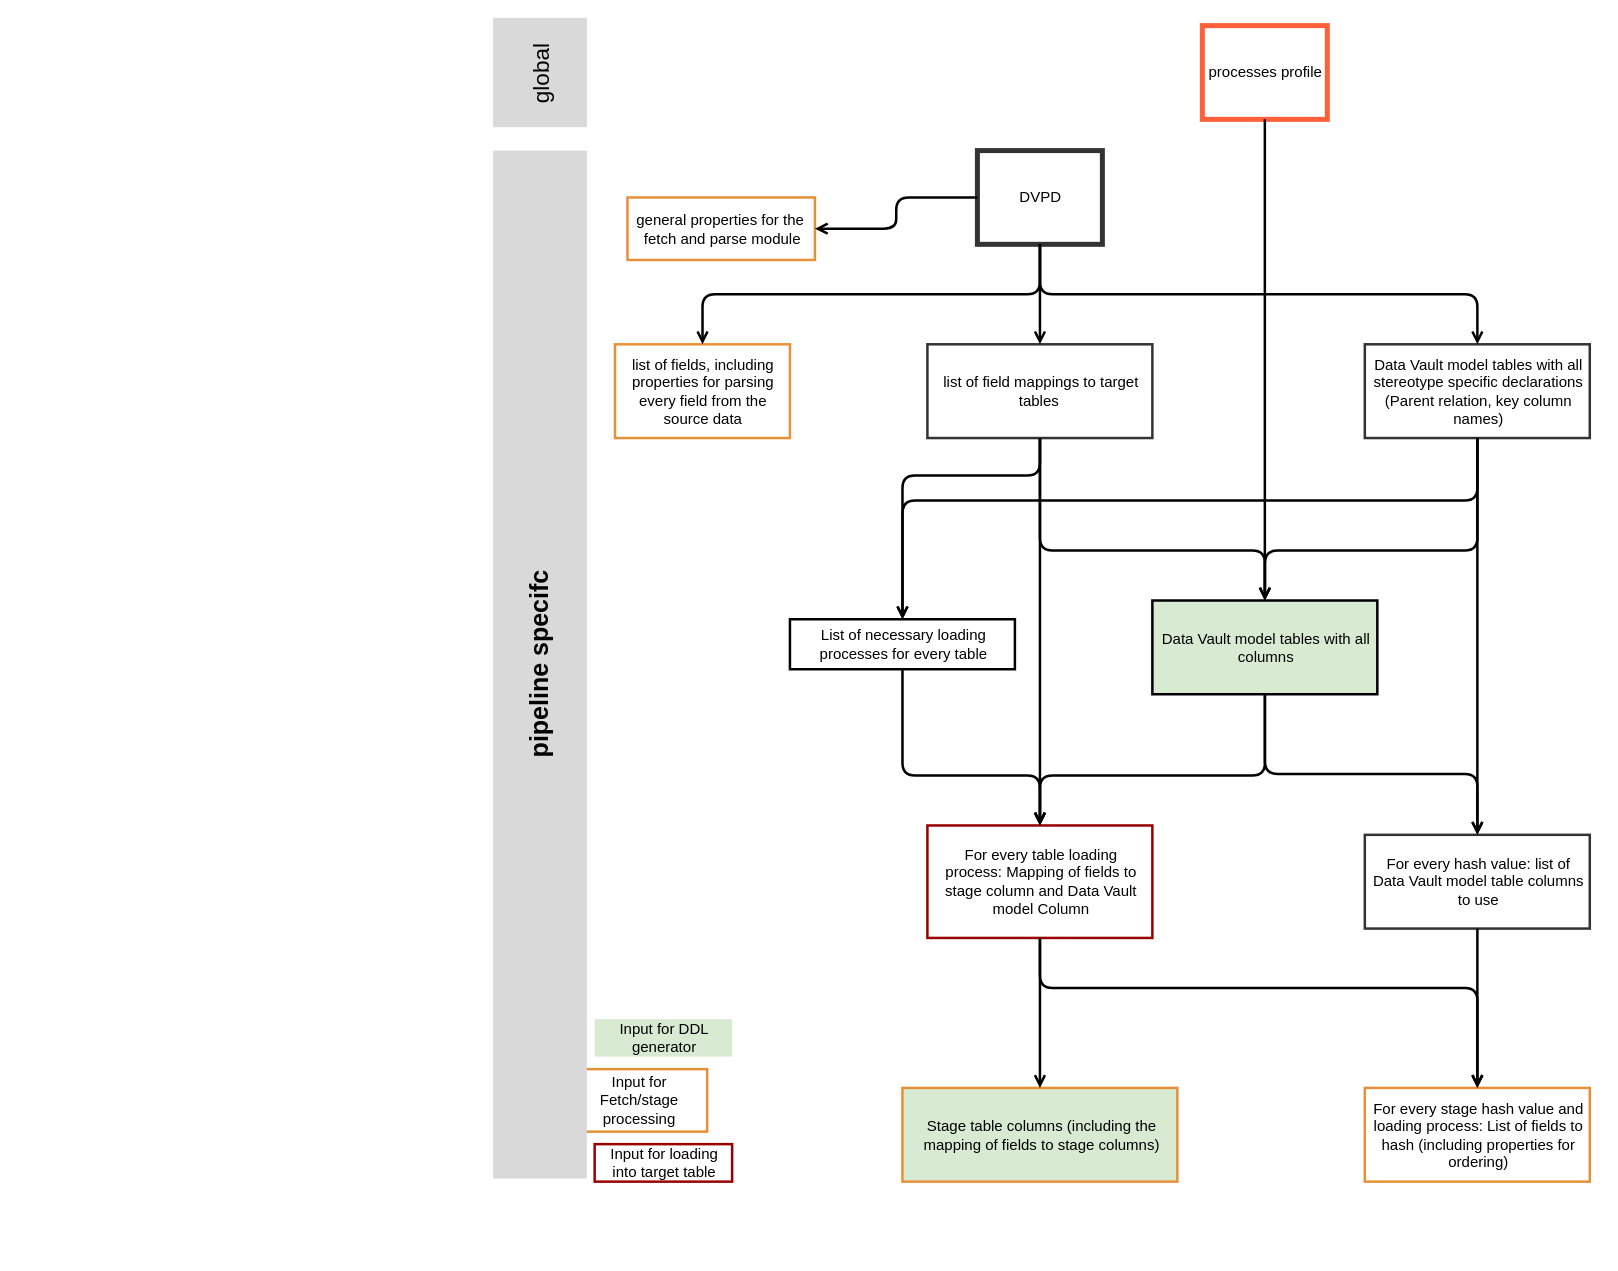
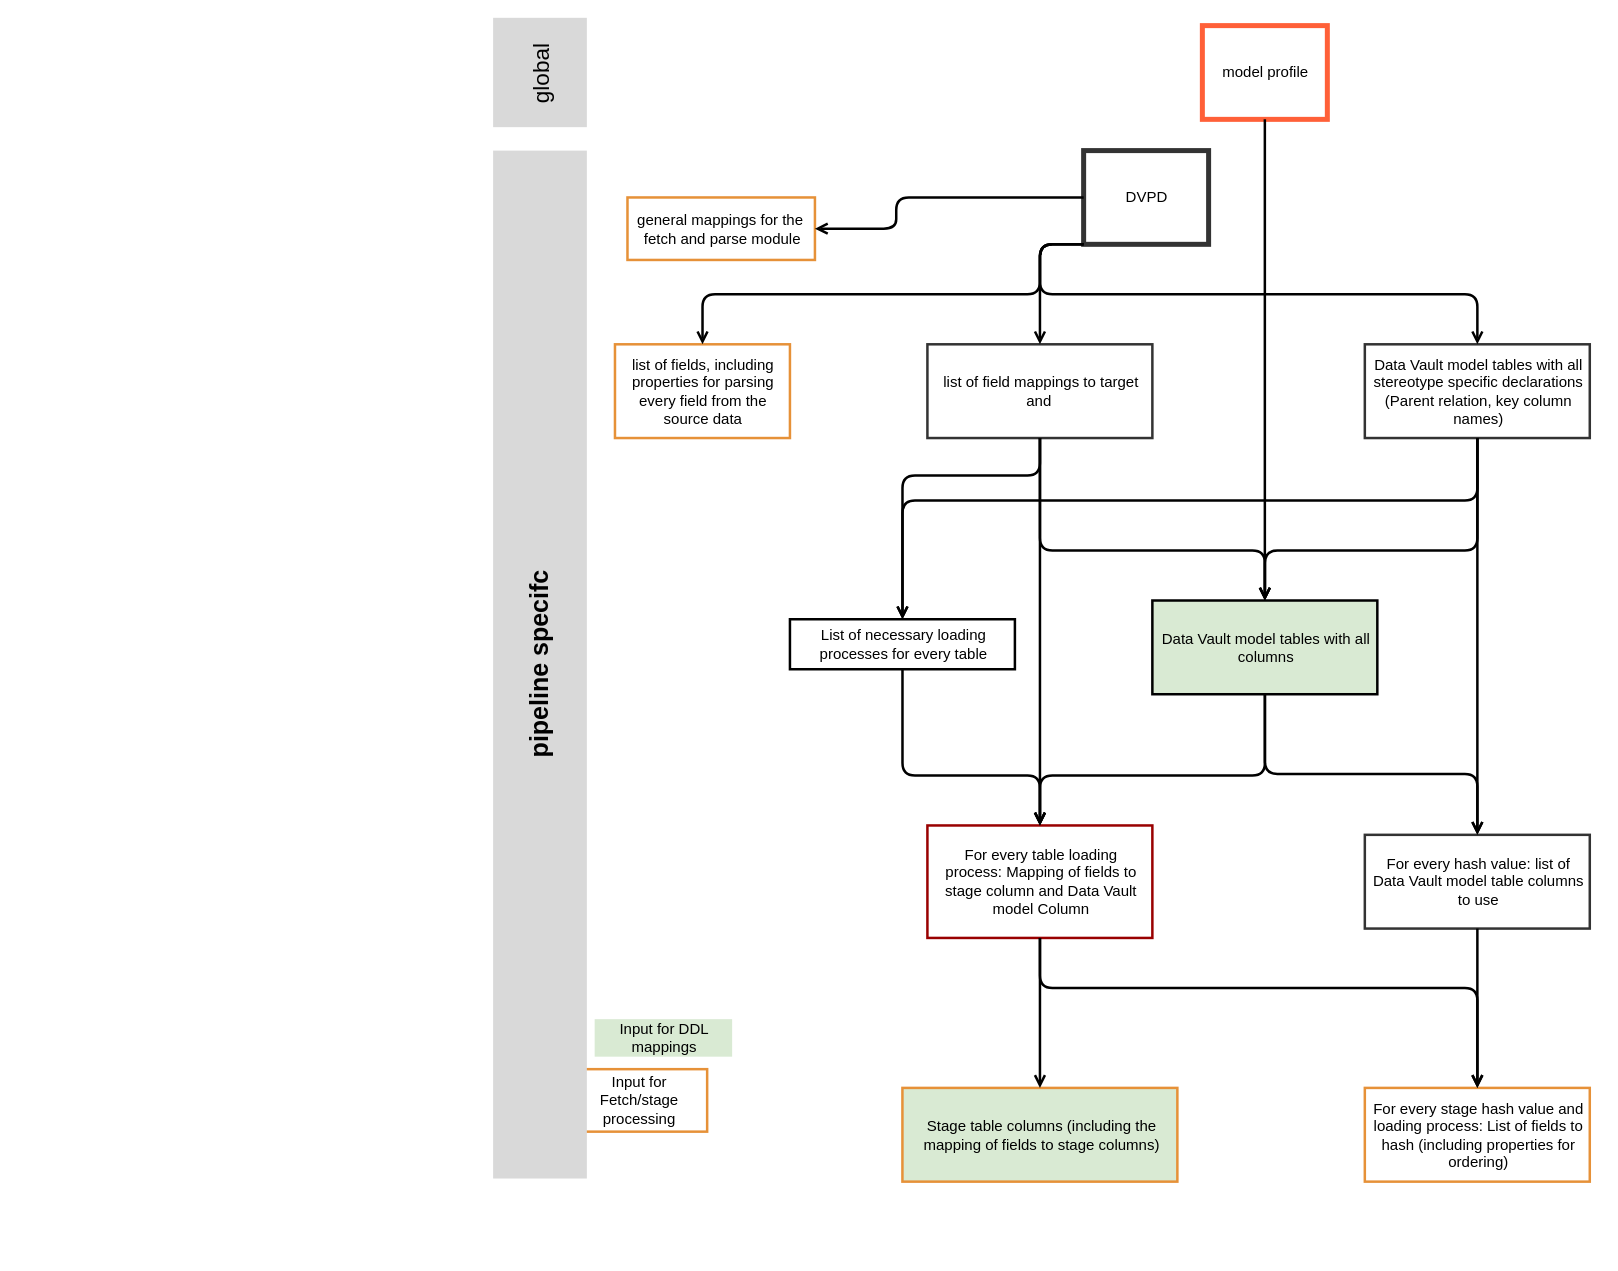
node "processes profile": label "processes profile" -> "model profile"
node "DVPD": moved (1040, 198) -> (1146, 198)
node "general properties for the fetch and parse module": label "general properties for the fetch and parse module" -> "general mappings for the fetch and parse module"
node "list of field mappings to target tables": label "list of field mappings to target tables" -> "list of field mappings to target and"
node "Input for DDL generator": label "Input for DDL generator" -> "Input for DDL mappings"
node "Input for loading into target table": removed
